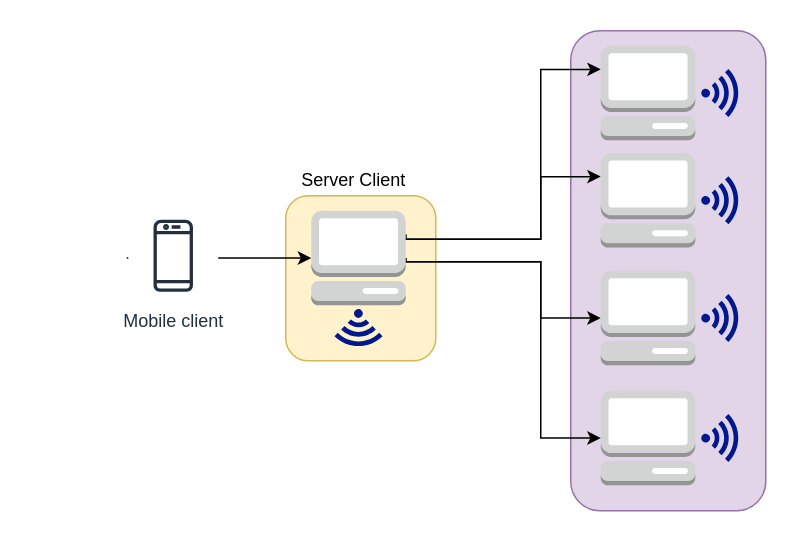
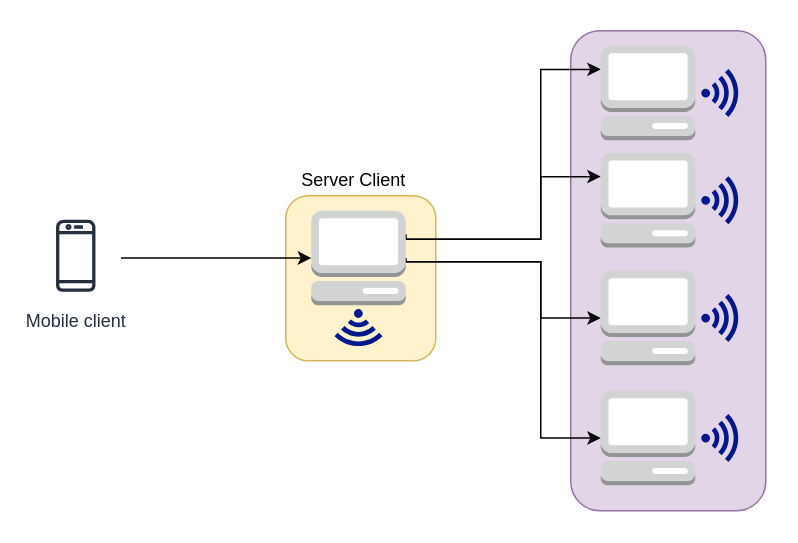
node "Mobile client": moved (173, 256) -> (76, 256)
